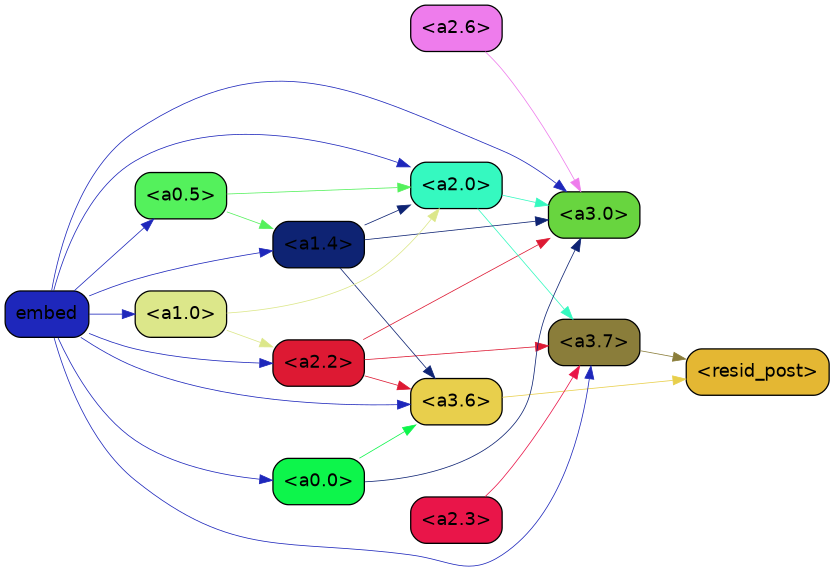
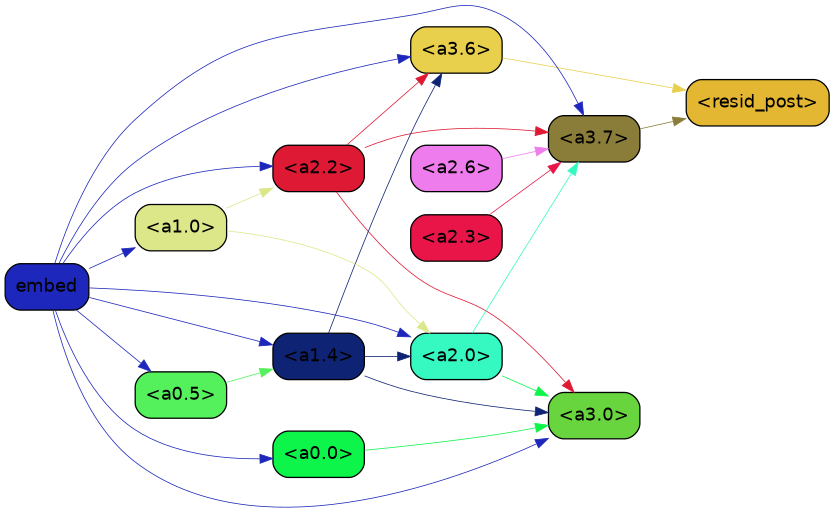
edge "<a2.6>" -> "<a3.0>": now "<a2.6>" -> "<a3.7>"
edge "<a0.5>" -> "<a2.0>": removed
edge "<a2.0>" -> "<a3.0>": color #35f9c0 -> #0df54b
edge "<a0.0>" -> "<a3.0>": color #0e2373 -> #0df54b
edge "<a0.0>" -> "<a3.6>": removed
